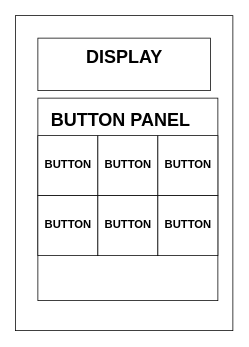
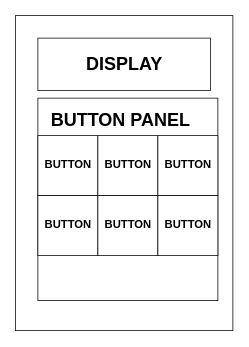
node "DISPLAY": moved (124, 57) -> (124, 64)
